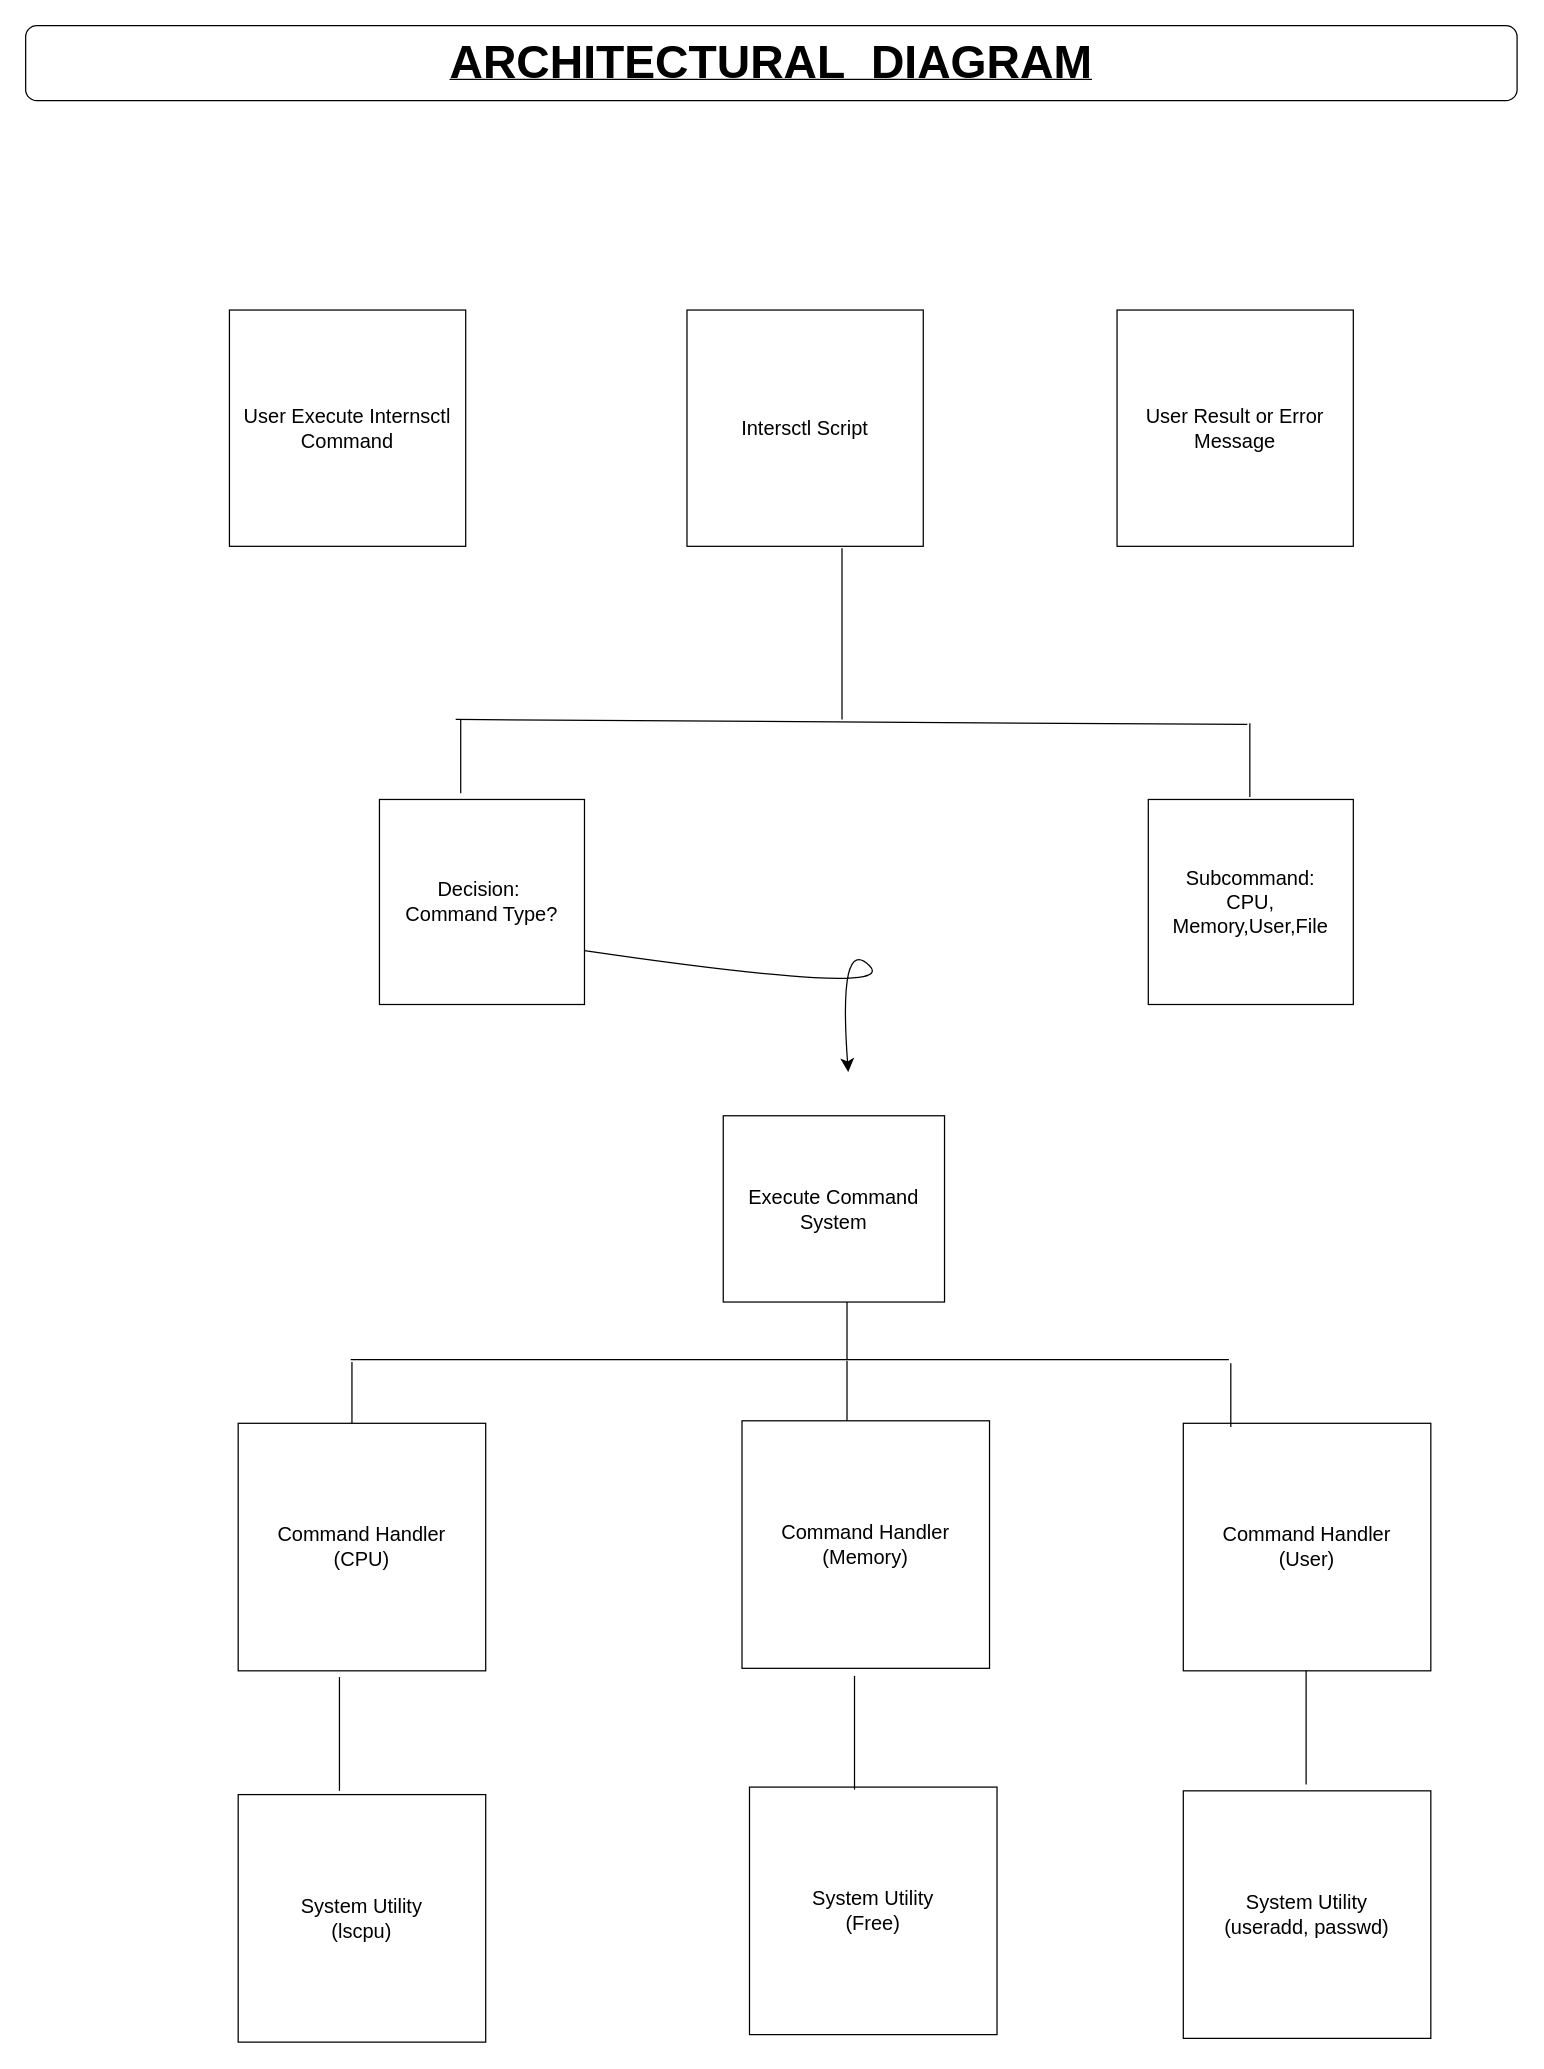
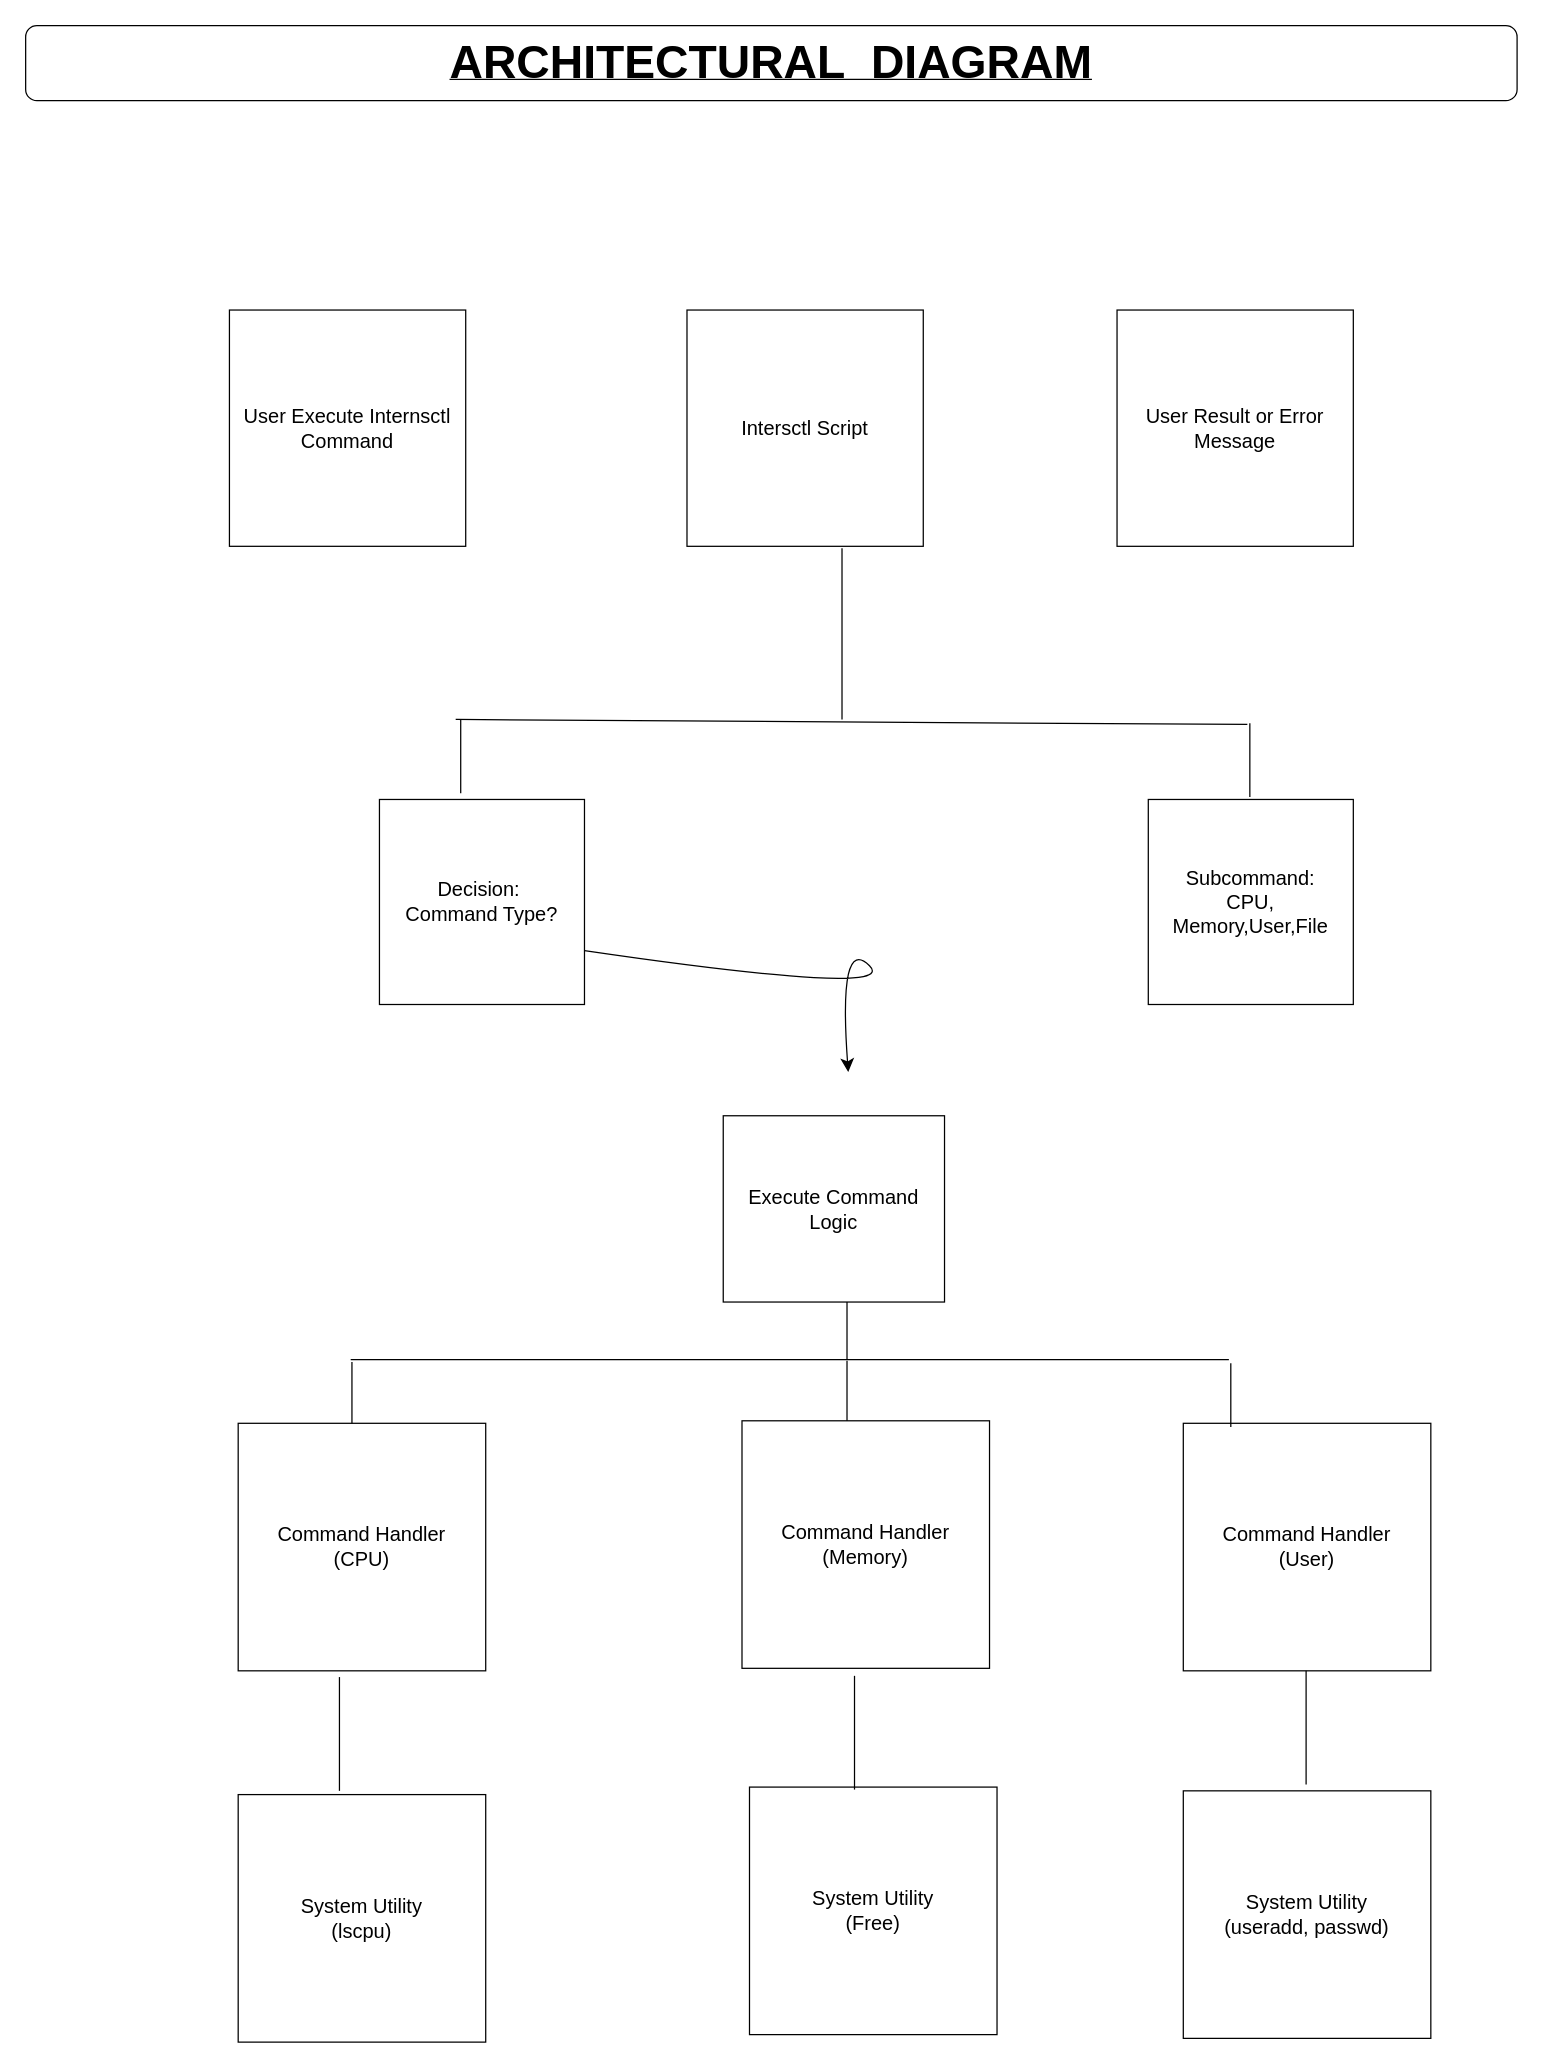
node "Execute Command System": label "Execute Command System" -> "Execute Command Logic"
